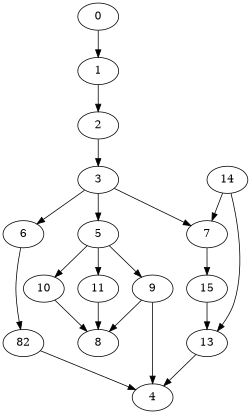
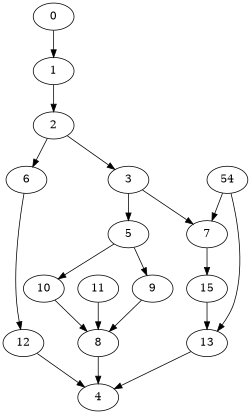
node "14": label "14" -> "54"
edge "3" -> "6": now "2" -> "6"
edge "5" -> "11": removed
edge "9" -> "4": now "8" -> "4"
node "82": label "82" -> "12"
